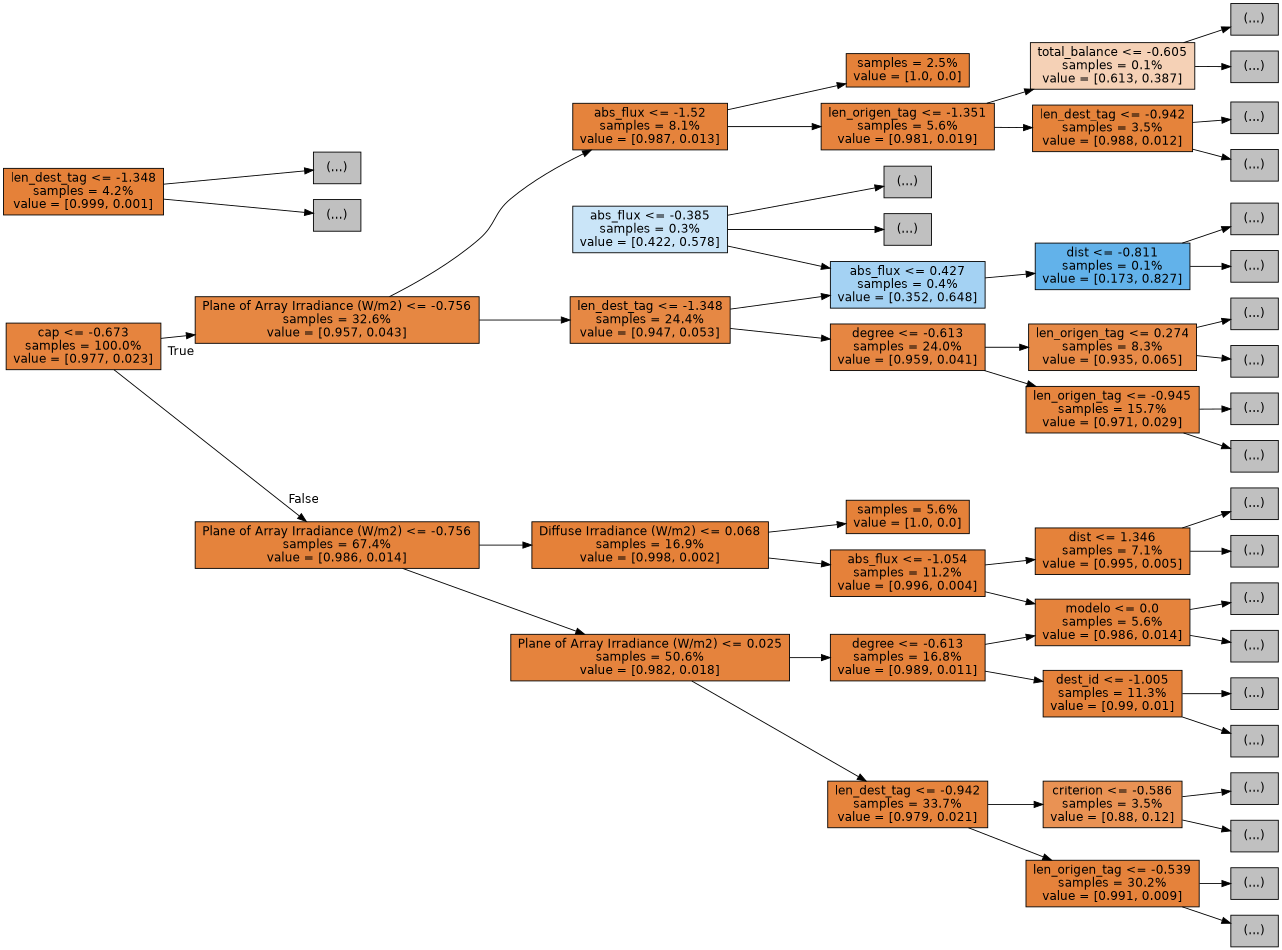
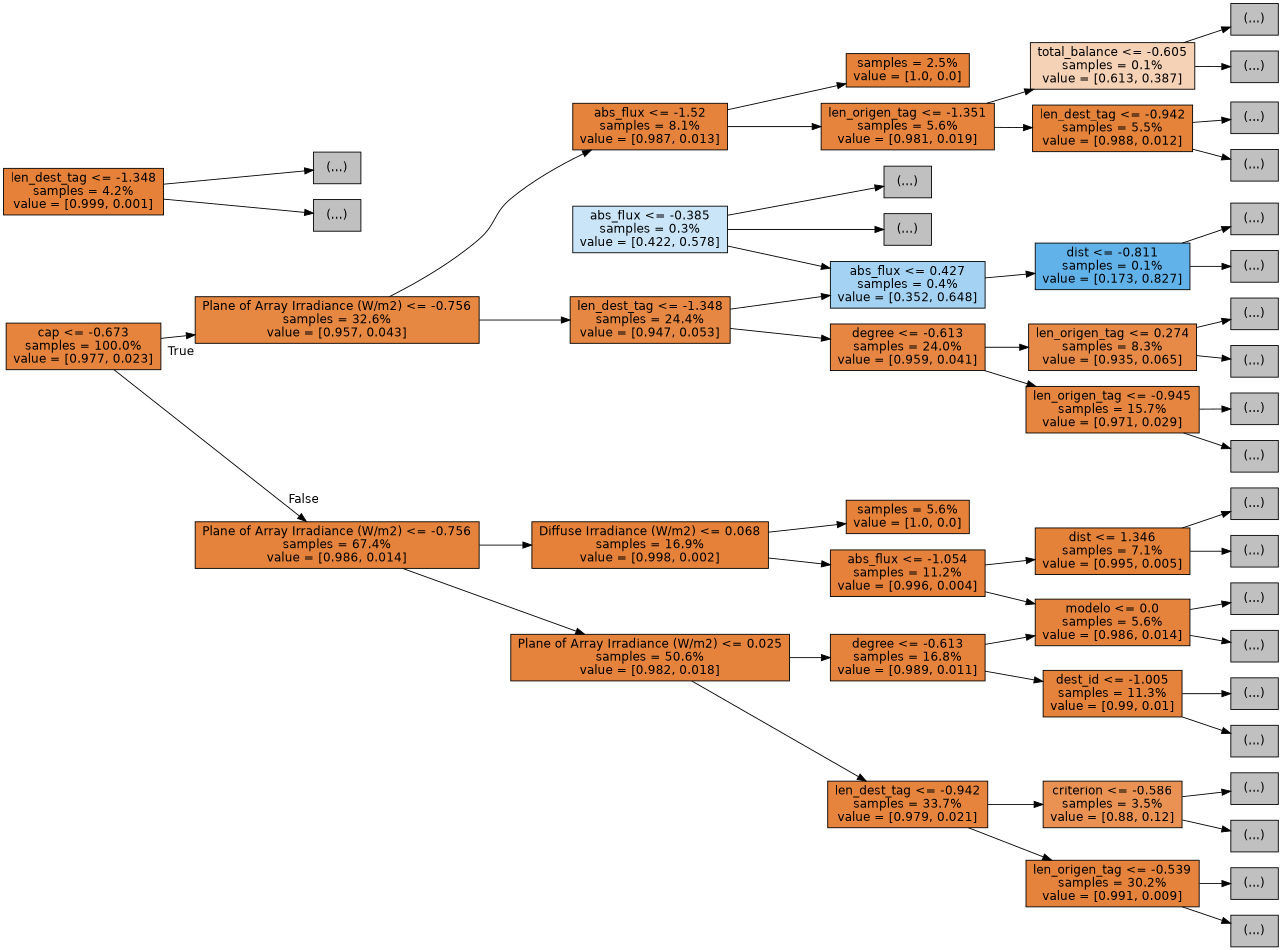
node "len_dest_tag <= -0.942 samples = 3.5% value = [0.988, 0.012]": label "len_dest_tag <= -0.942 samples = 3.5% value = [0.988, 0.012]" -> "len_dest_tag <= -0.942 samples = 5.5% value = [0.988, 0.012]"
